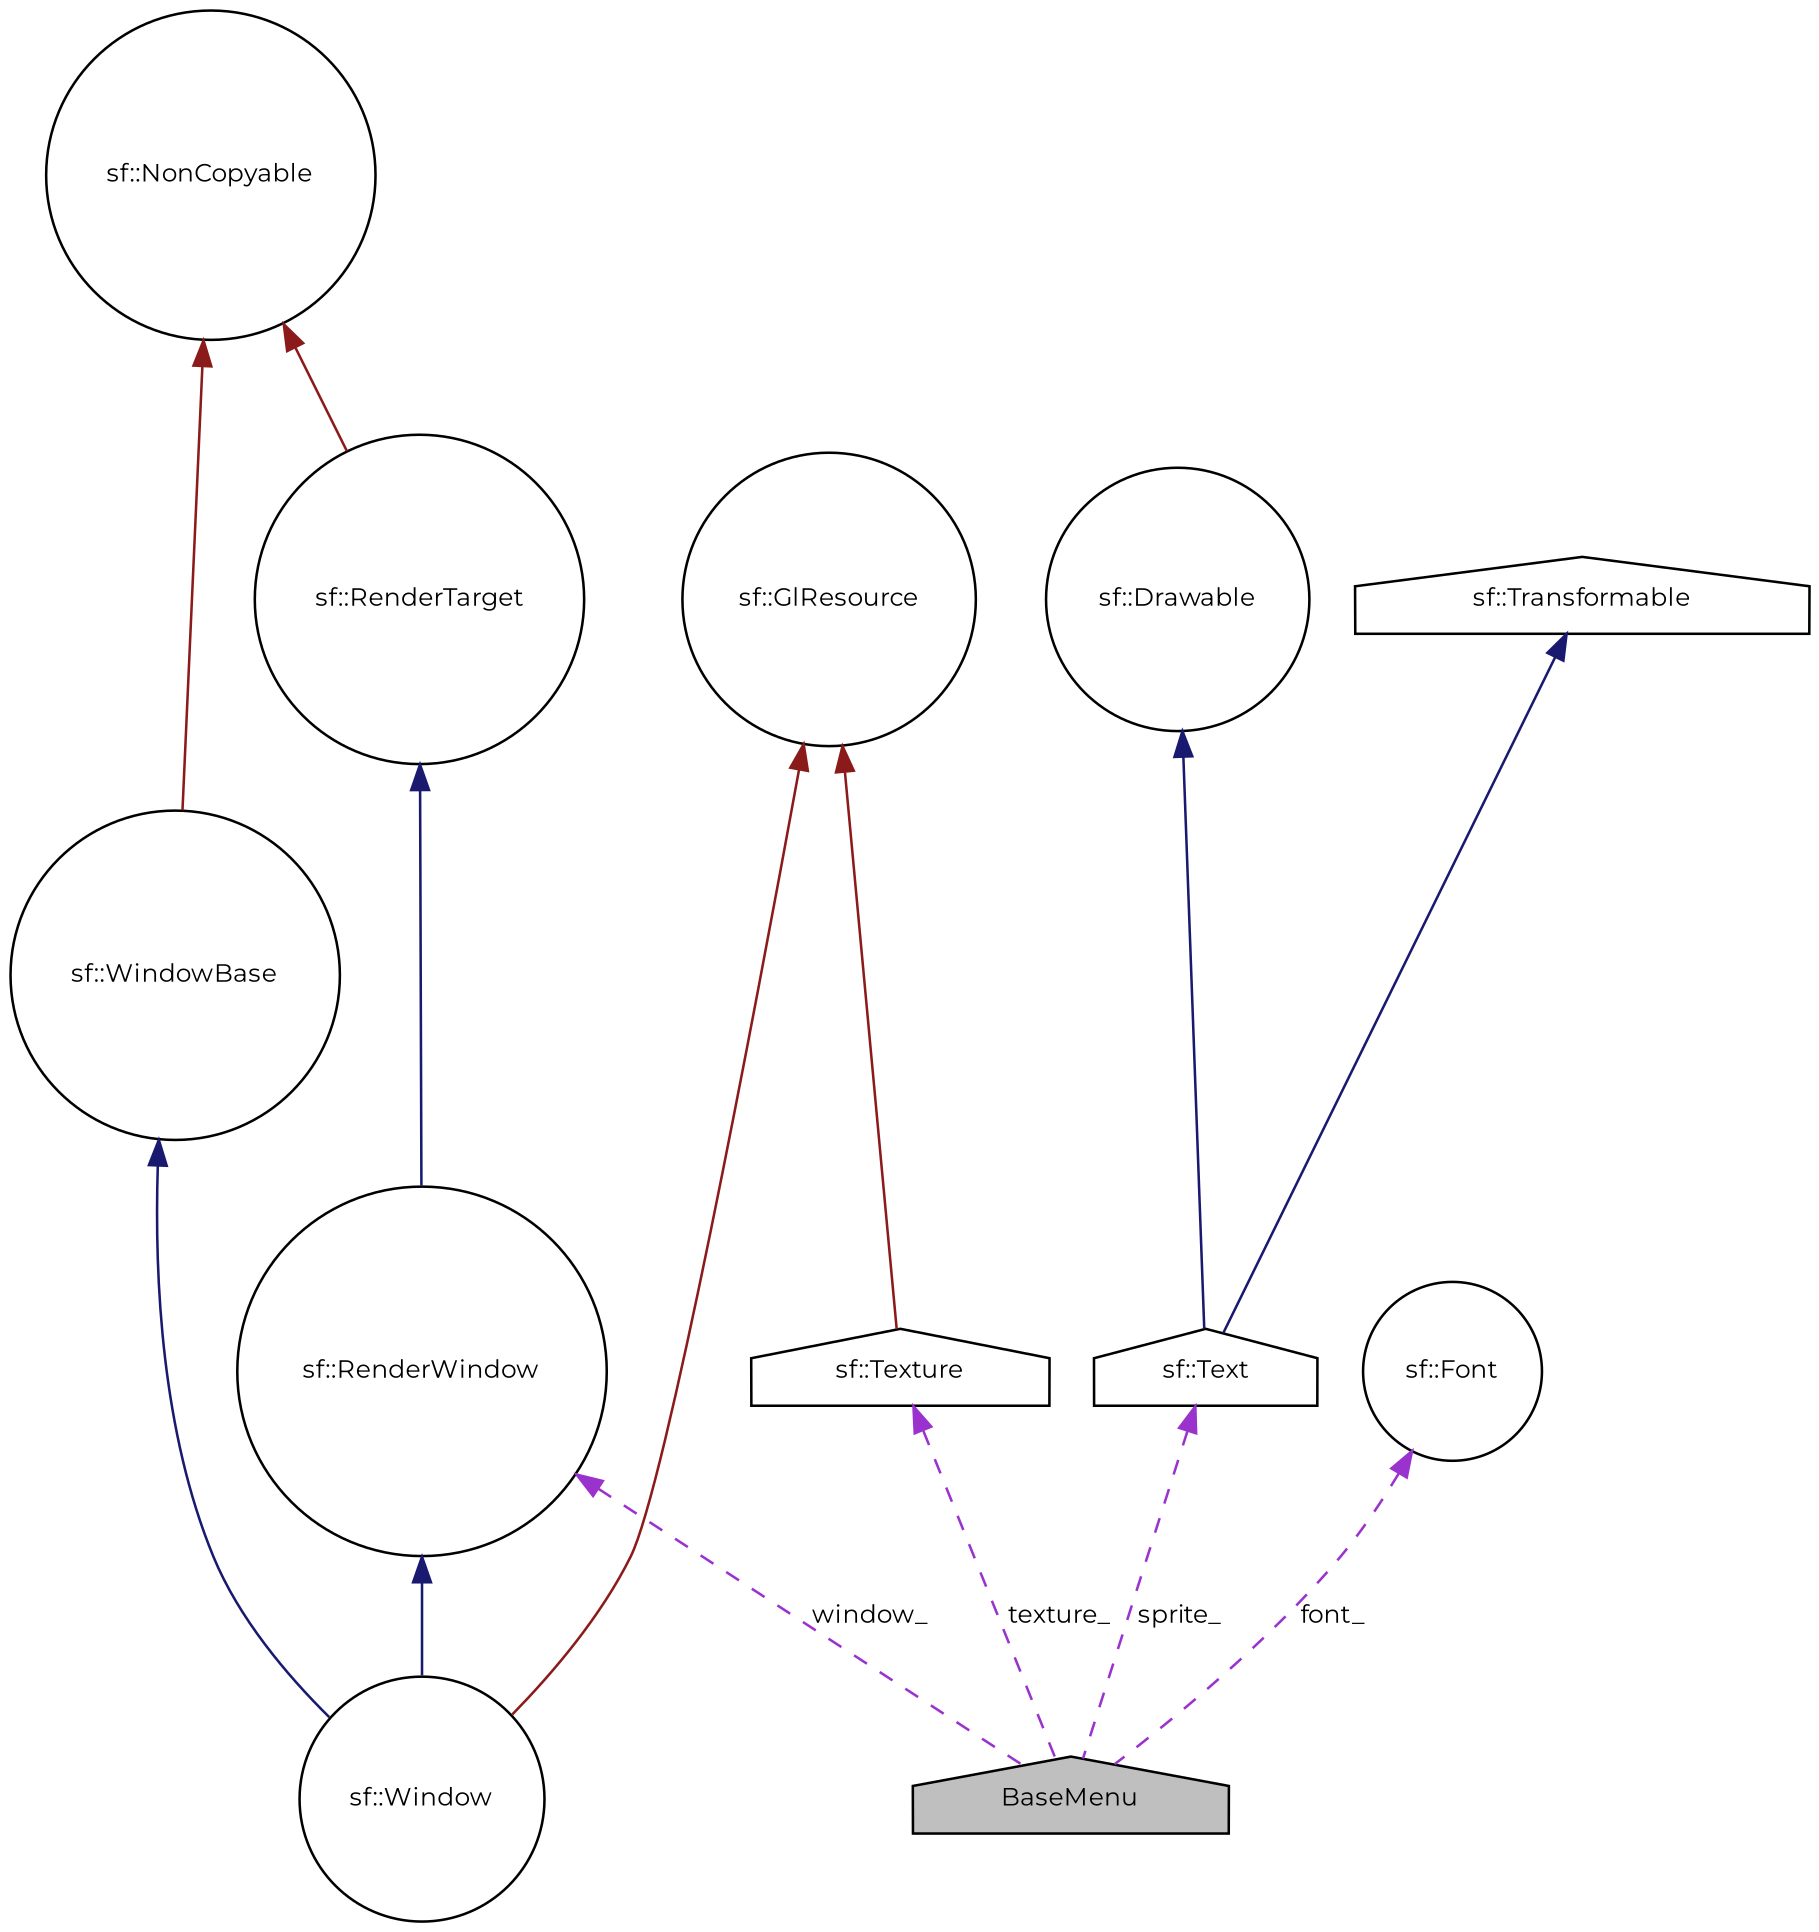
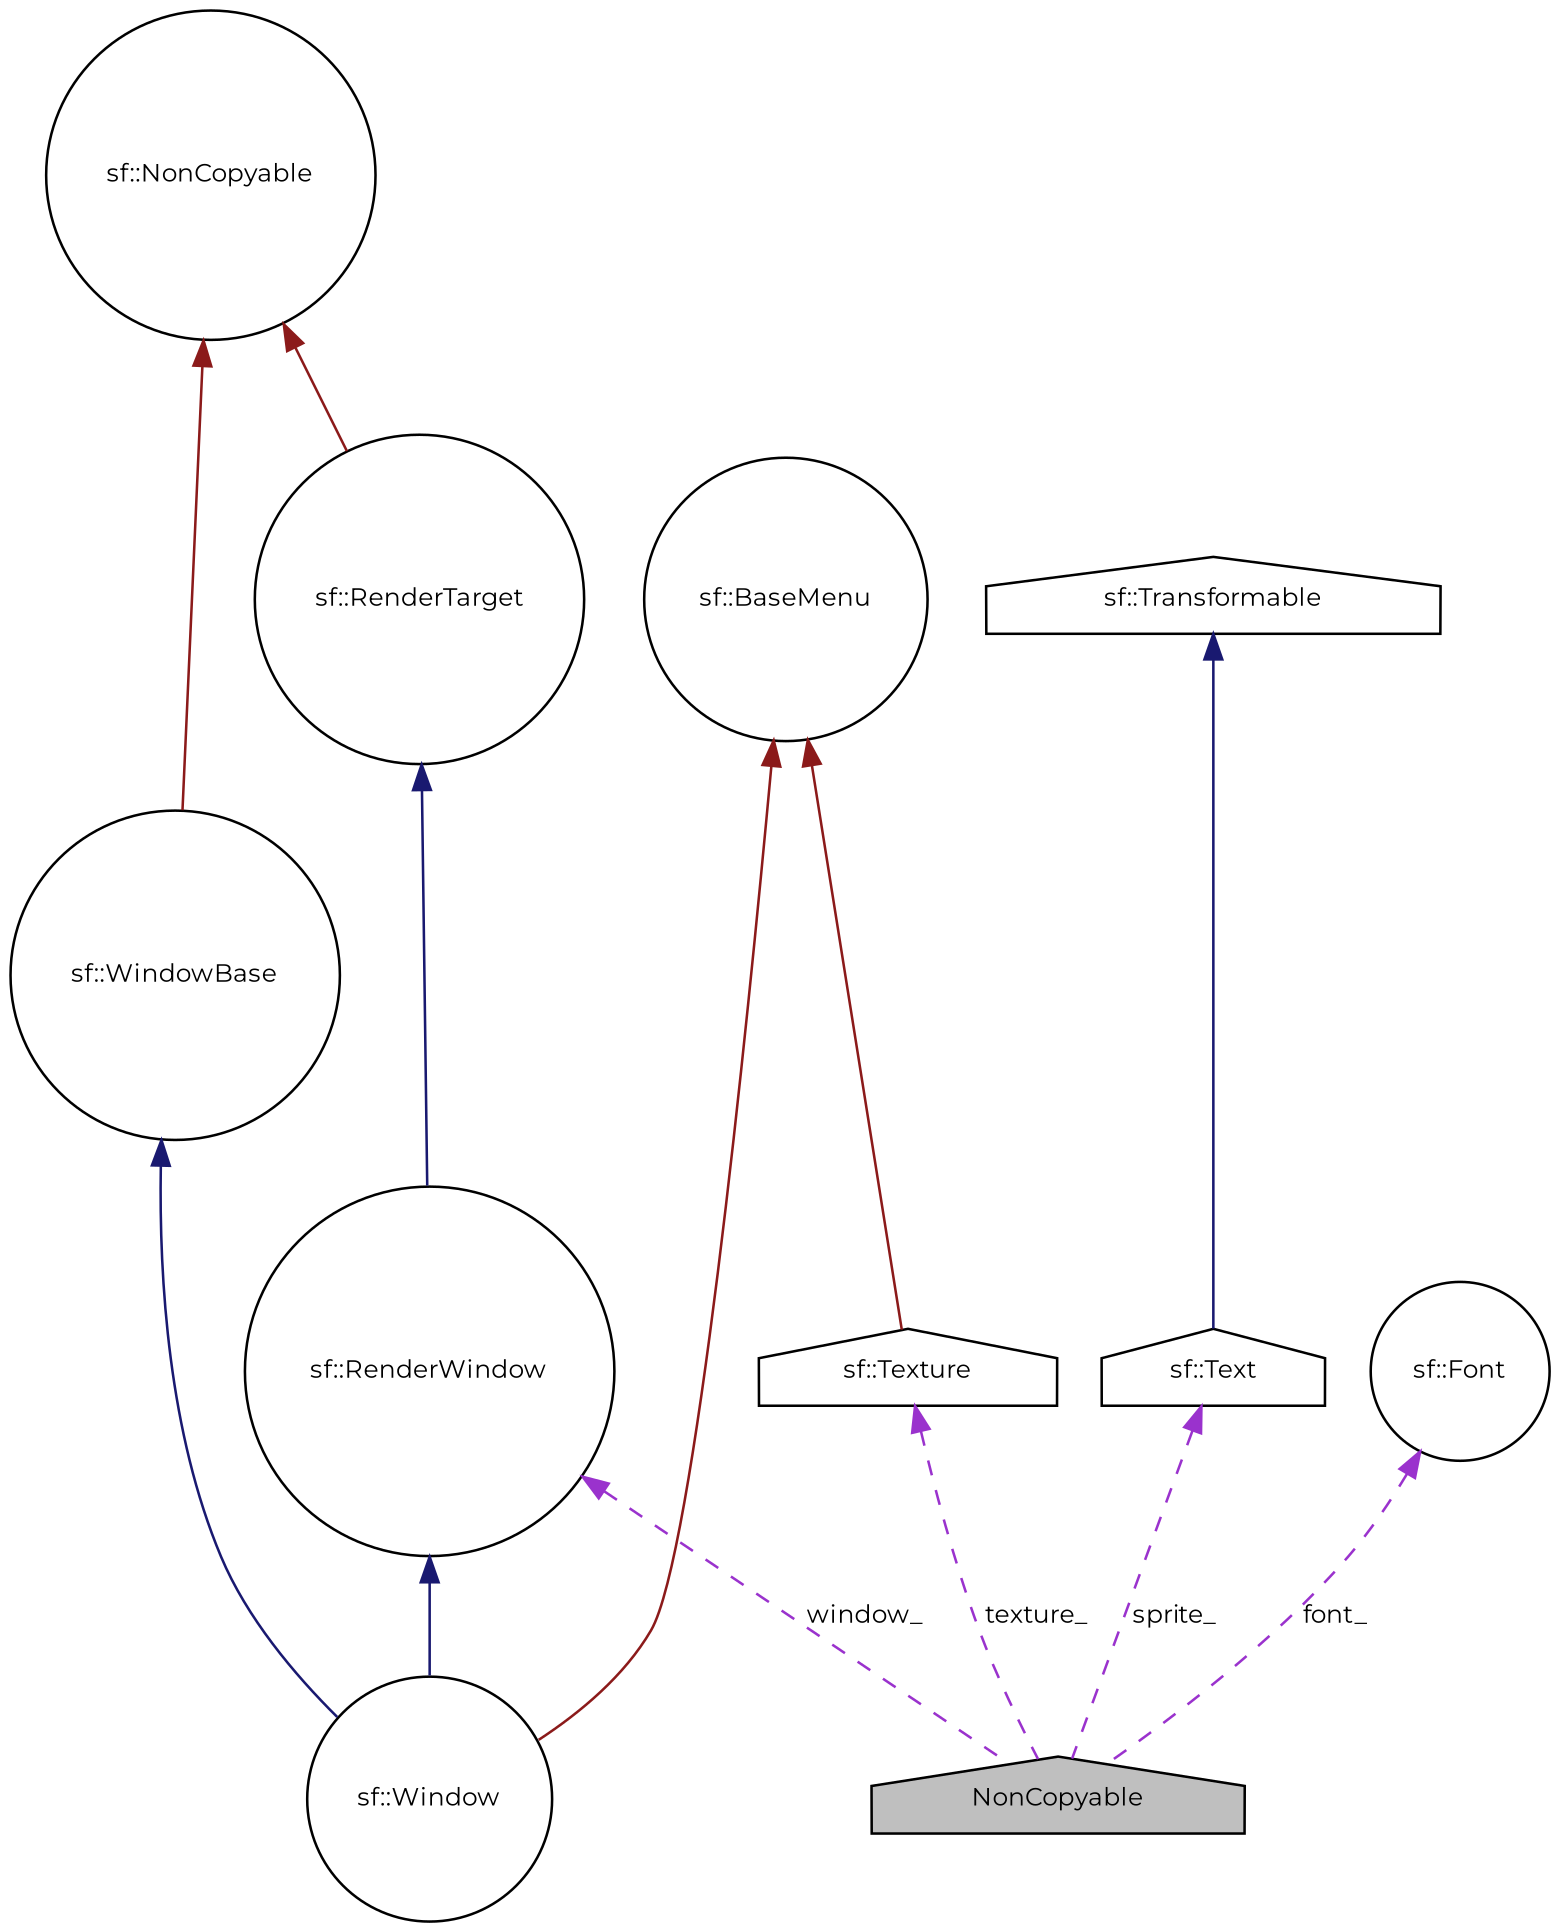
node "sf::GlResource": label "sf::GlResource" -> "sf::BaseMenu"
node "sf::Drawable": removed
node "BaseMenu": label "BaseMenu" -> "NonCopyable"
